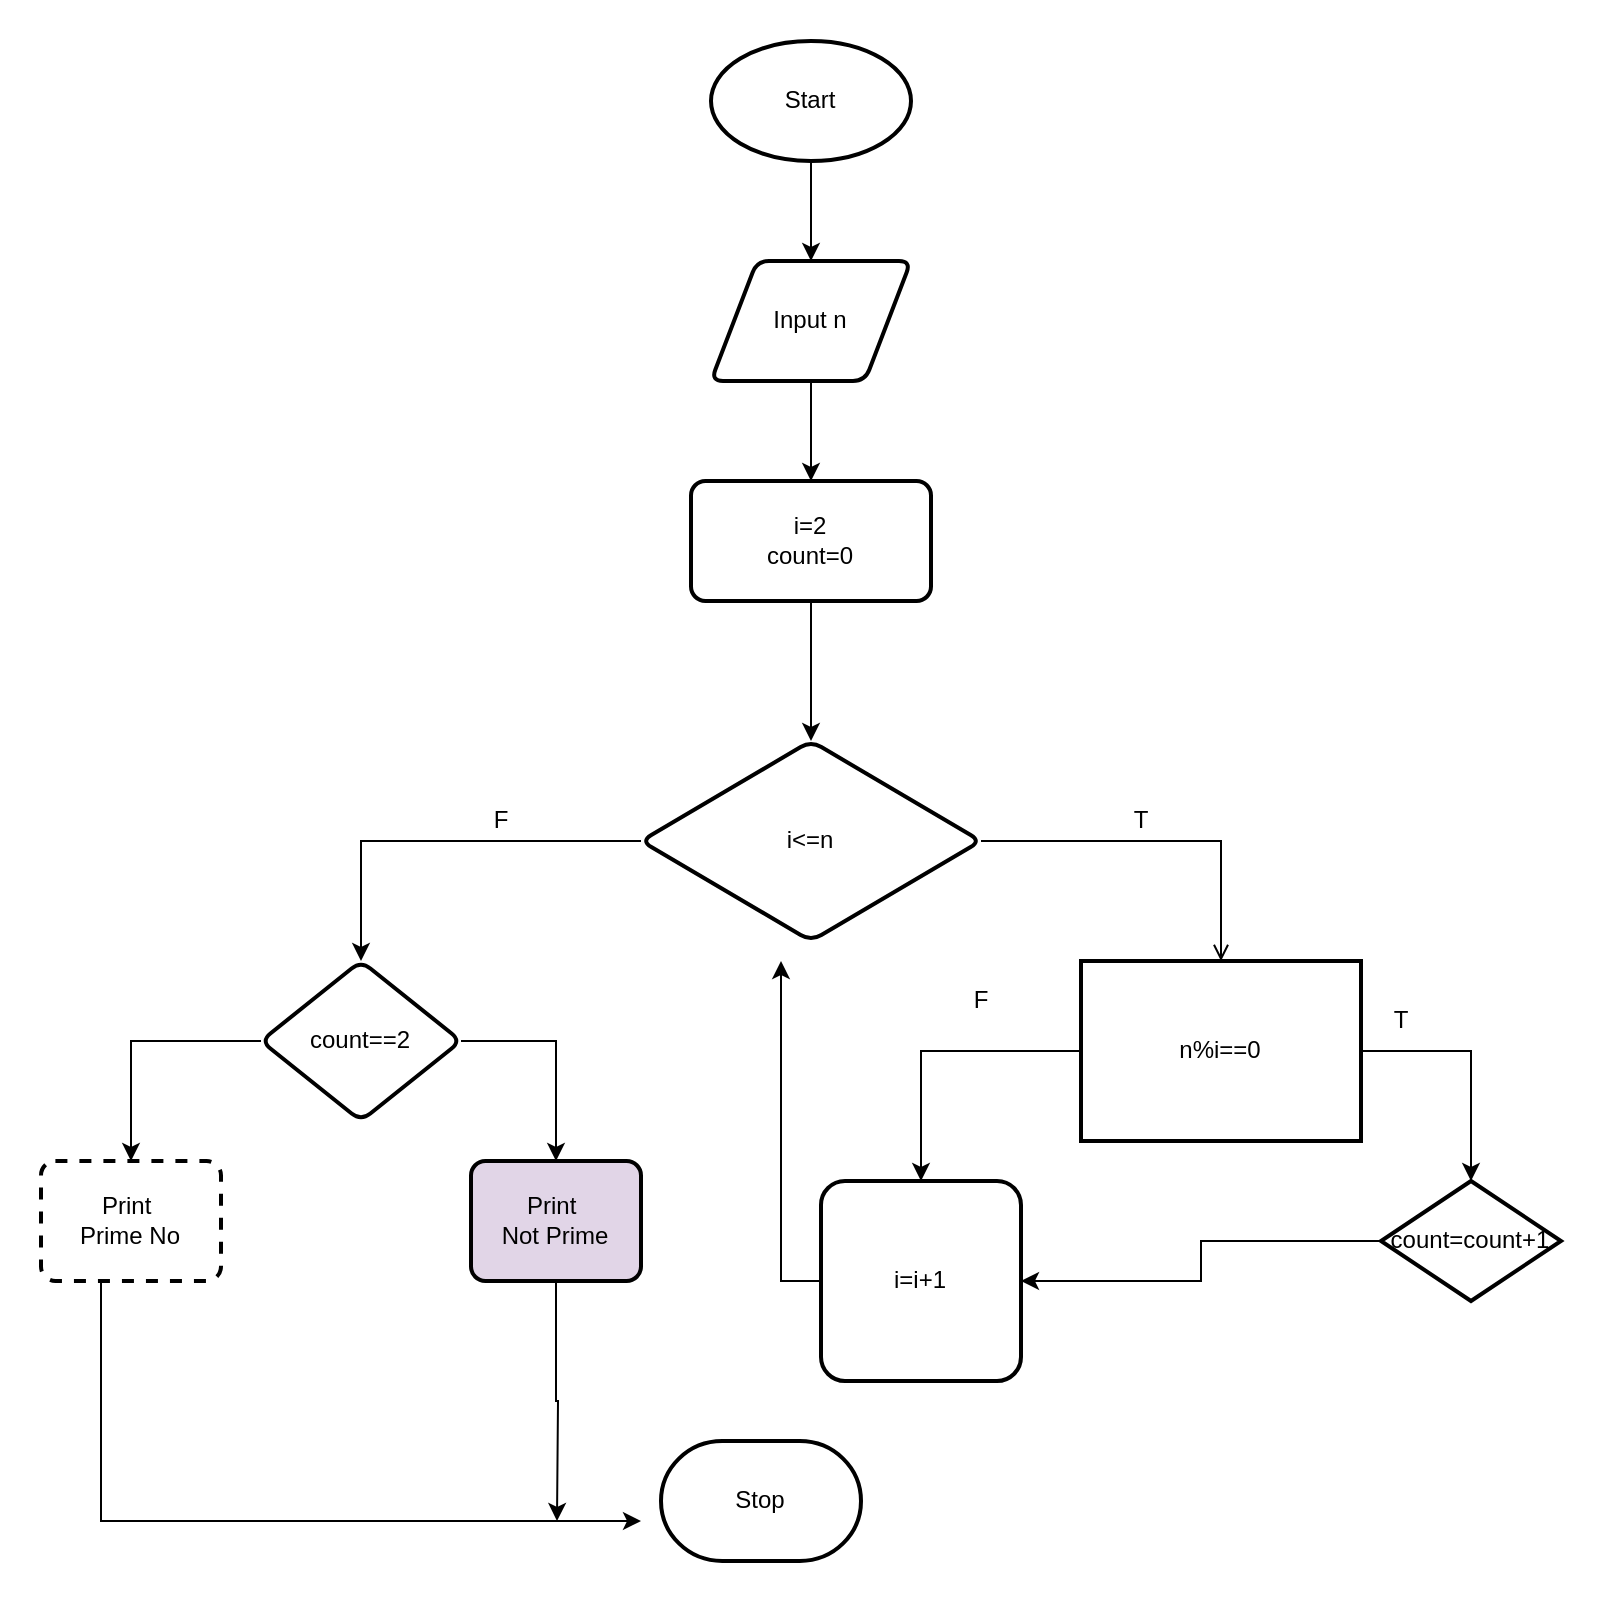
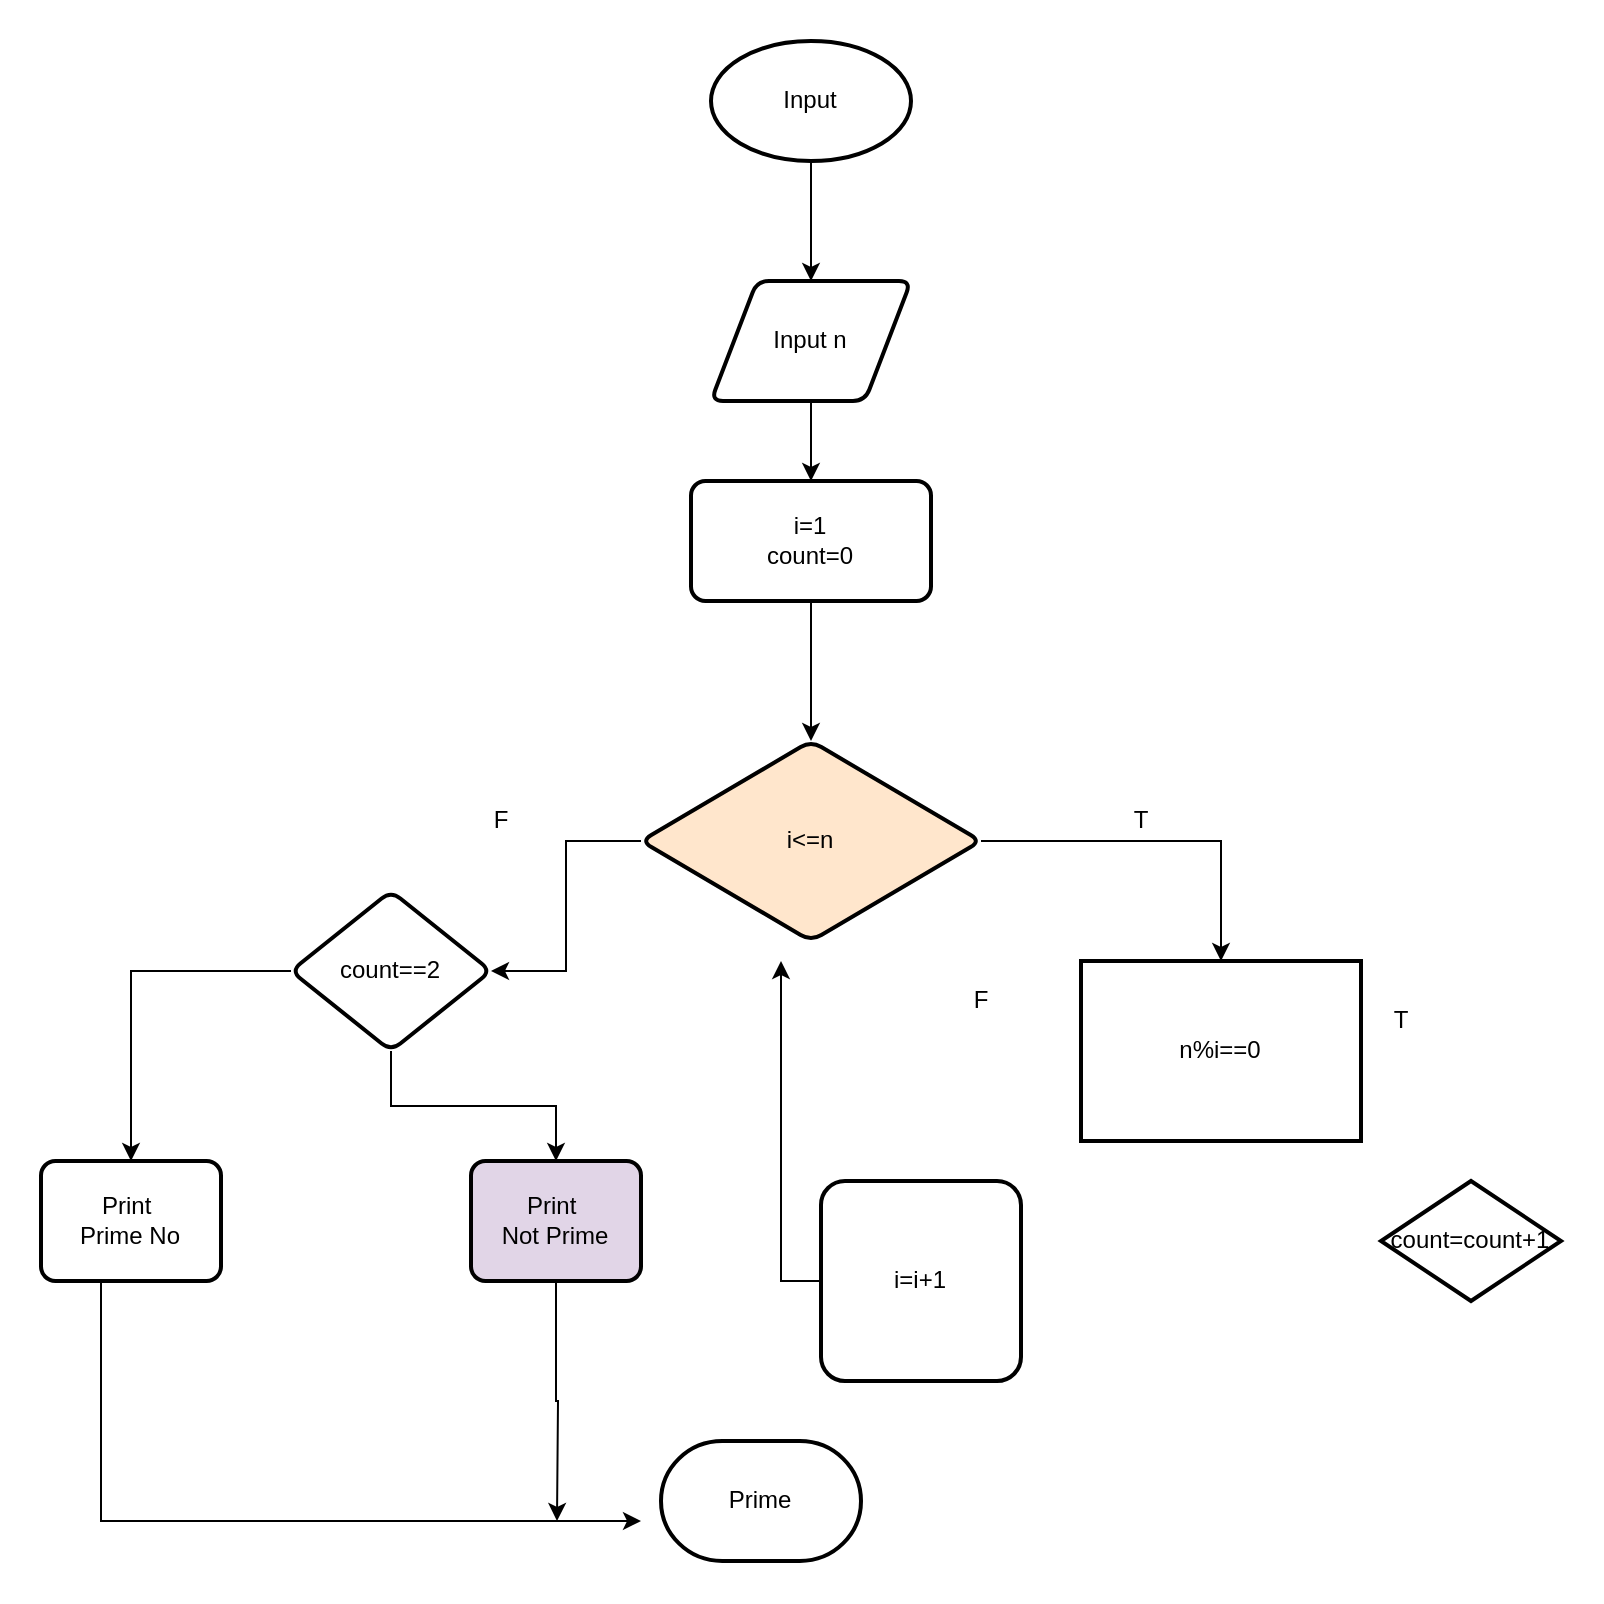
node "Start": label "Start" -> "Input"
node "Input n": moved (811, 321) -> (811, 341)
node "i=2 count=0": label "i=2 count=0" -> "i=1 count=0"
node "i<=n": fillcolor #ffffff -> #ffe6cc
edge "i<=n" -> "n%i==0": arrowhead open -> classic
node "count==2": moved (361, 1041) -> (391, 971)
edge "n%i==0" -> "i=i+1": removed
edge "n%i==0" -> "count=count+1": removed
node "Print Prime No": style dashed -> solid
edge "count=count+1" -> "i=i+1": removed
node "Stop": label "Stop" -> "Prime"
